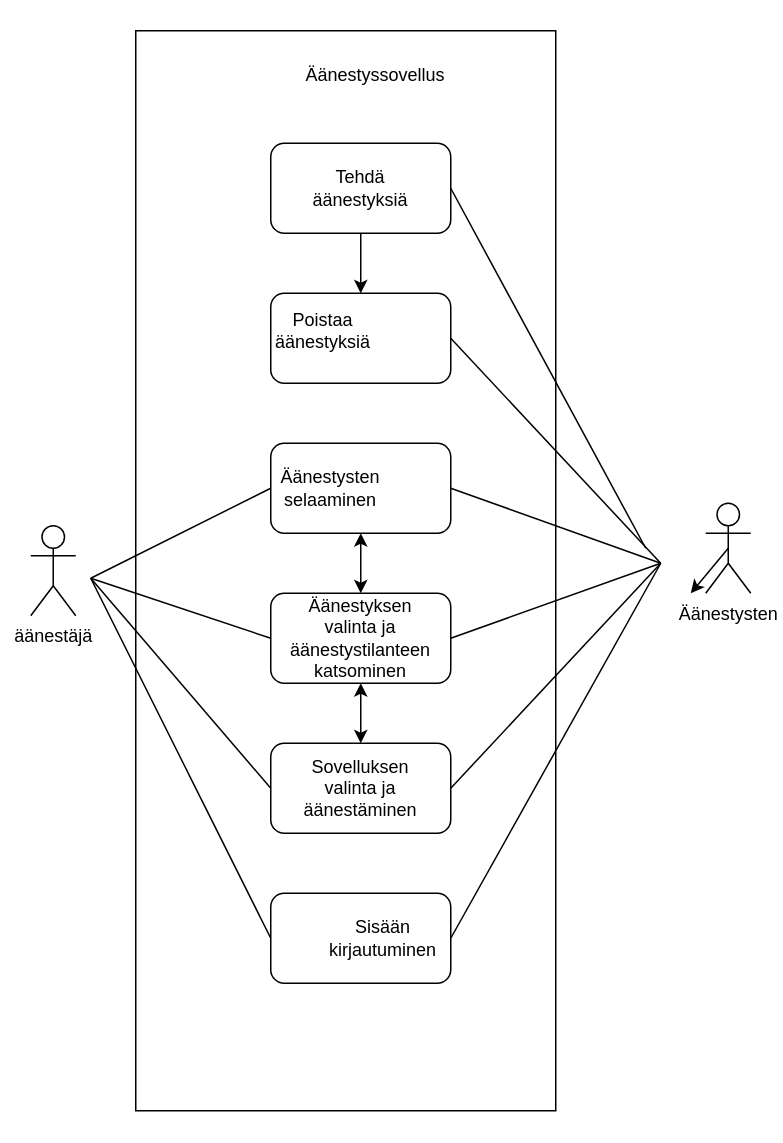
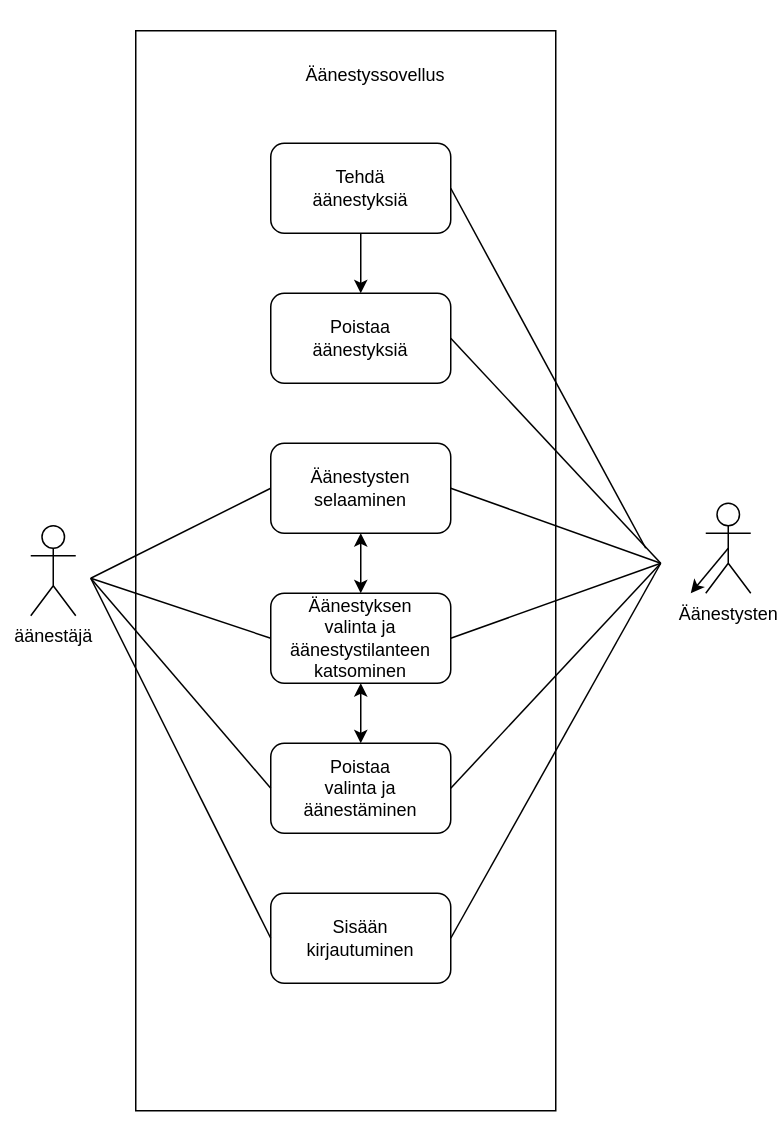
node "Poistaa äänestyksiä": moved (323, 331) -> (361, 338)
node "Äänestysten selaaminen": moved (331, 488) -> (361, 488)
node "Sovelluksen valinta ja äänestäminen": label "Sovelluksen valinta ja äänestäminen" -> "Poistaa valinta ja äänestäminen"
node "Sisään kirjautuminen": moved (383, 938) -> (361, 938)
